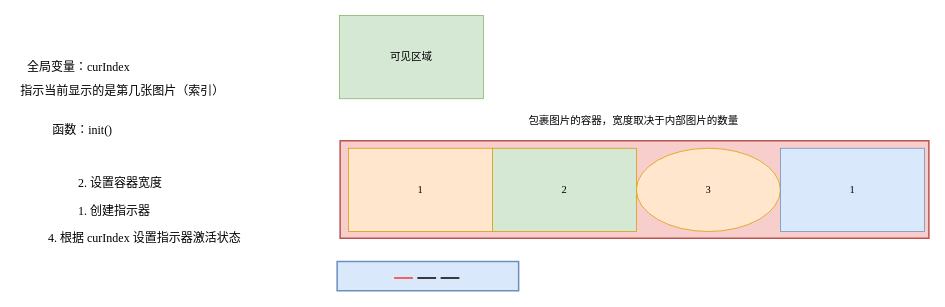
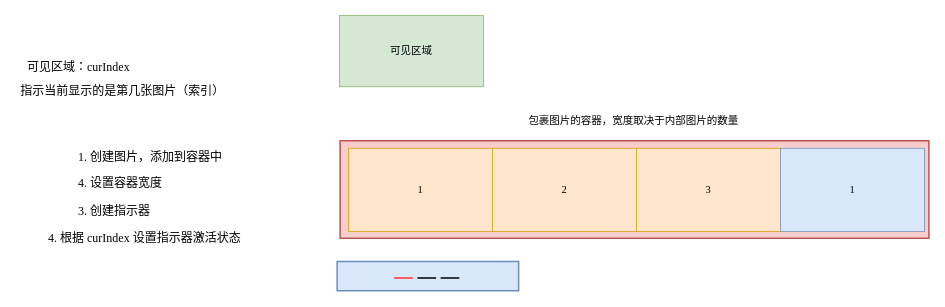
node "可见区域": size 144x83 -> 144x71
node "全局变量：curIndex": label "全局变量：curIndex" -> "可见区域：curIndex"
node "函数：init()": removed
node "1. 创建图片，添加到容器中": added
node "2. 设置容器宽度": label "2. 设置容器宽度" -> "4. 设置容器宽度"
node "2": fillcolor #d5e8d4 -> #ffe6cc
node "3": shape ellipse -> rectangle
node "1. 创建指示器": label "1. 创建指示器" -> "3. 创建指示器"
